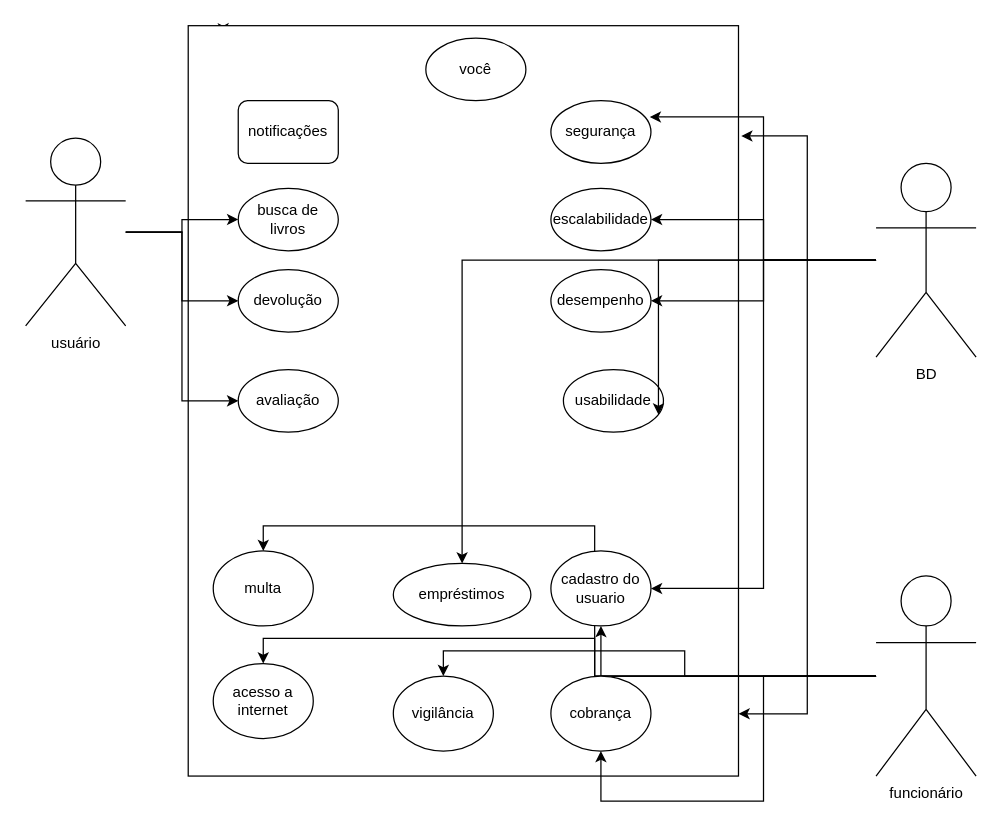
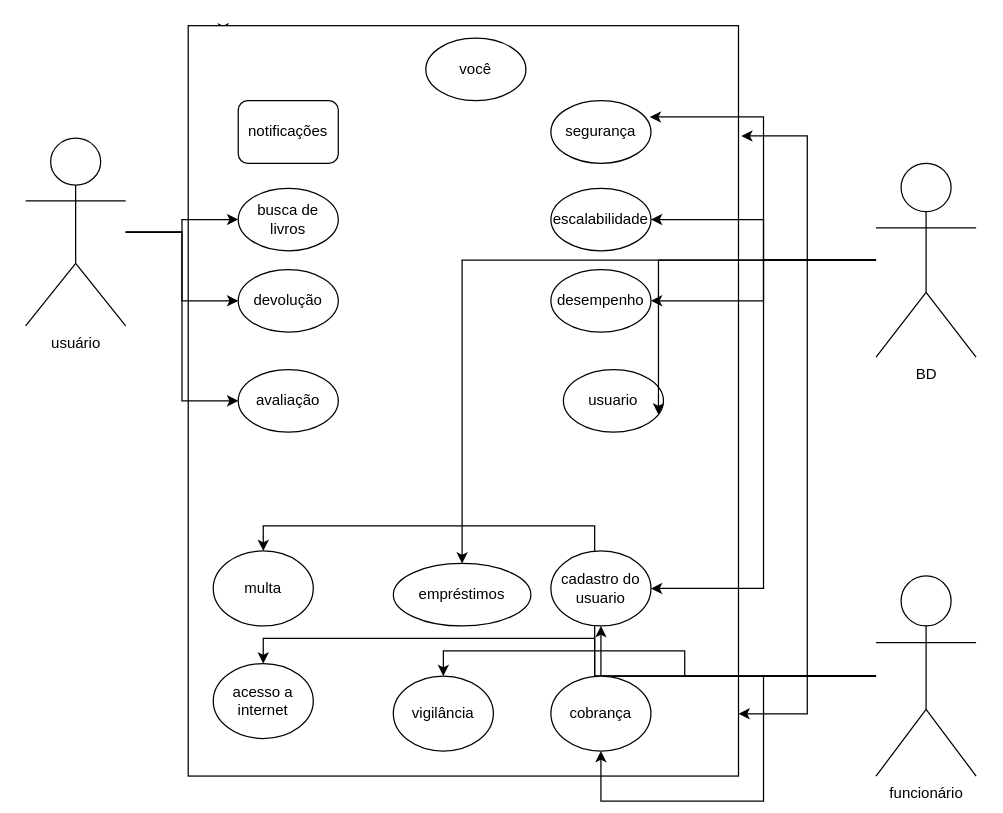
node "usabilidade": label "usabilidade" -> "usuario"
